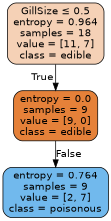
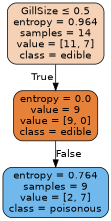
node "GillSize ≤ 0.5": text "samples = 18" -> "samples = 14"
node "entropy = 0.0": text "samples = 9" -> "value = 9"
